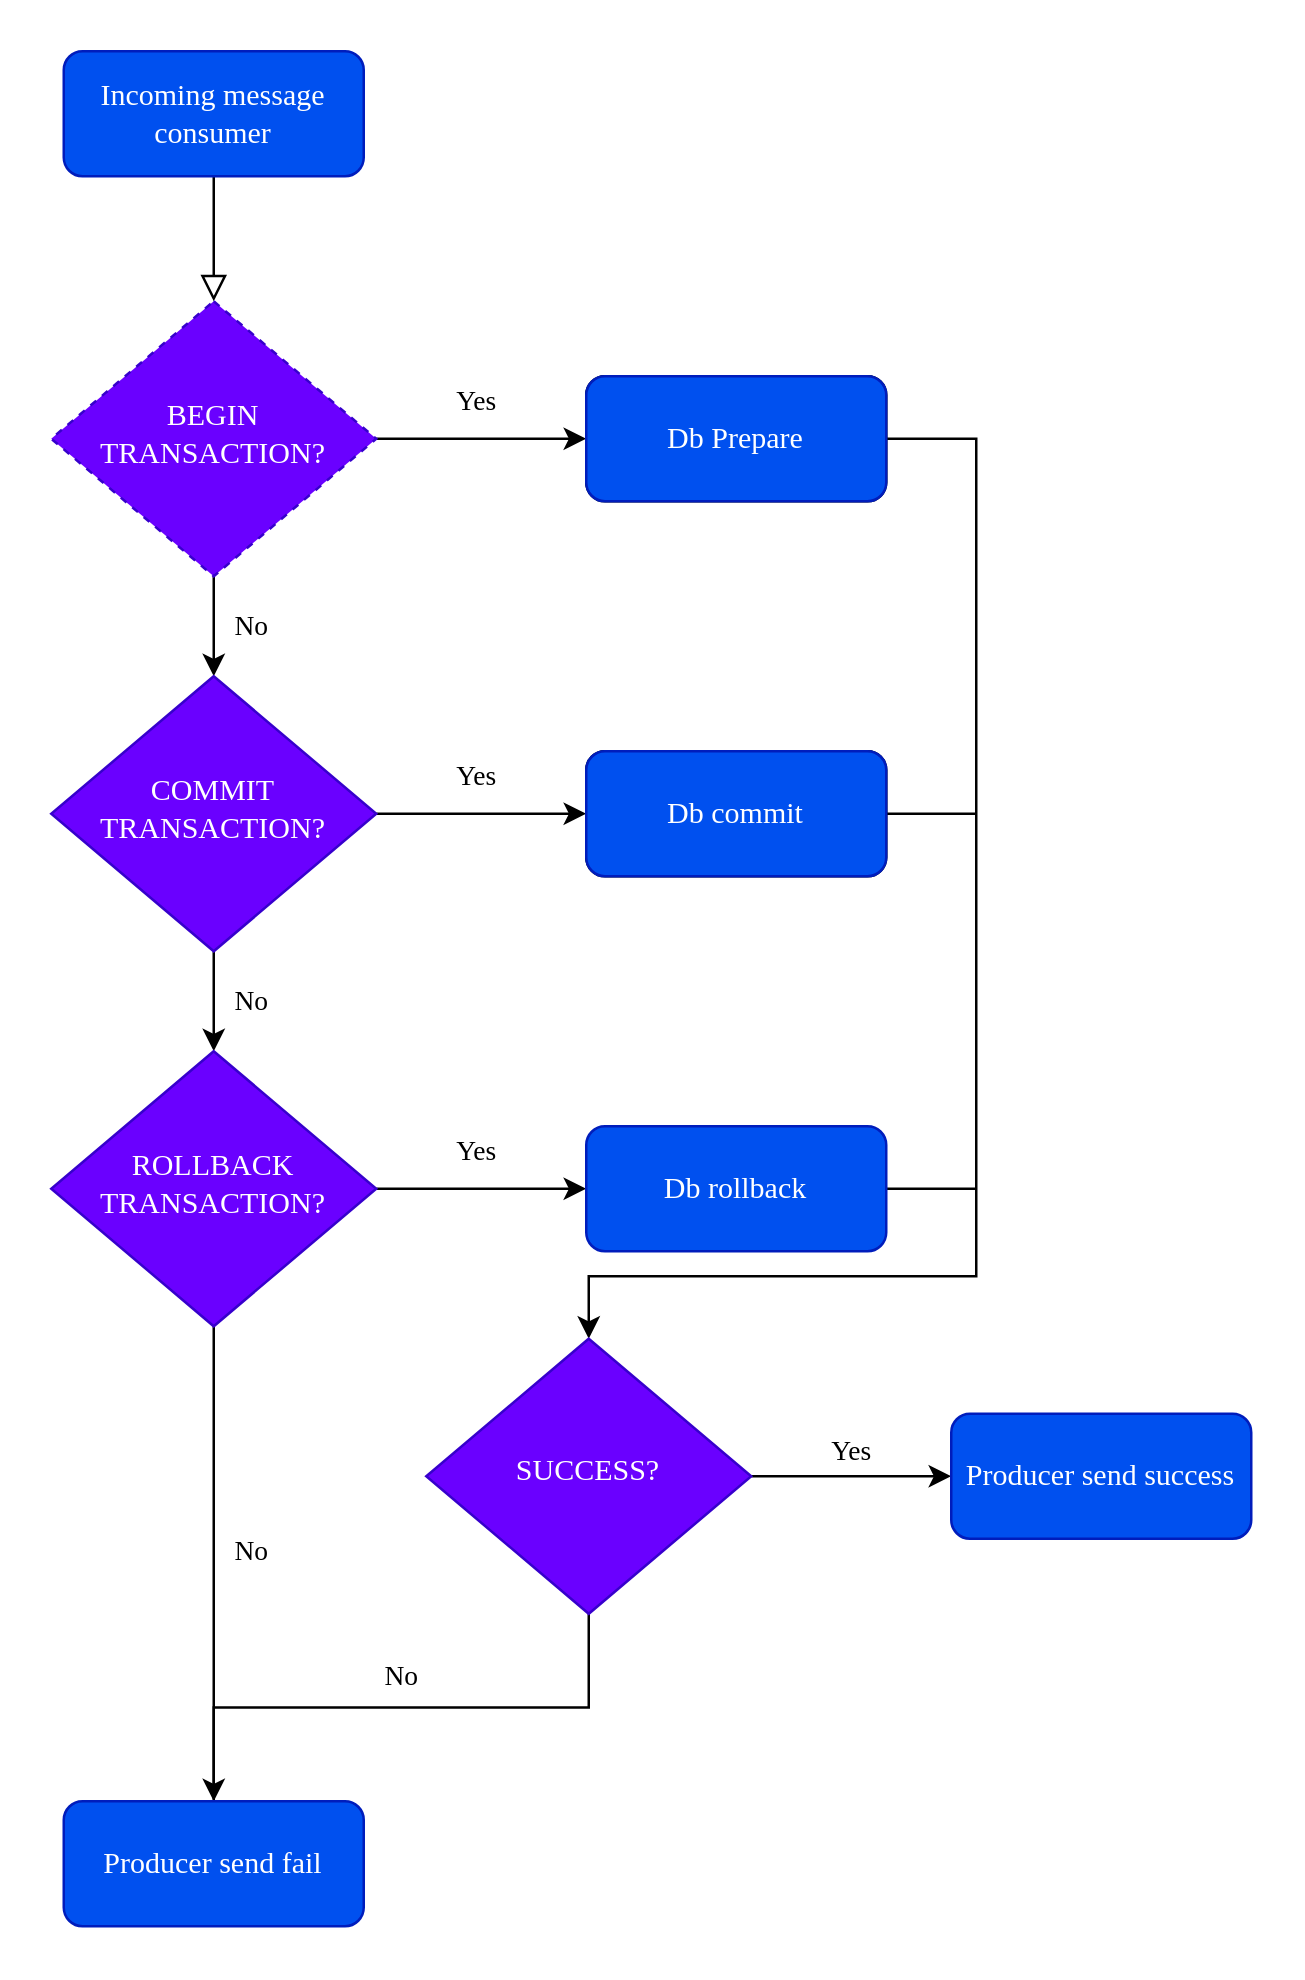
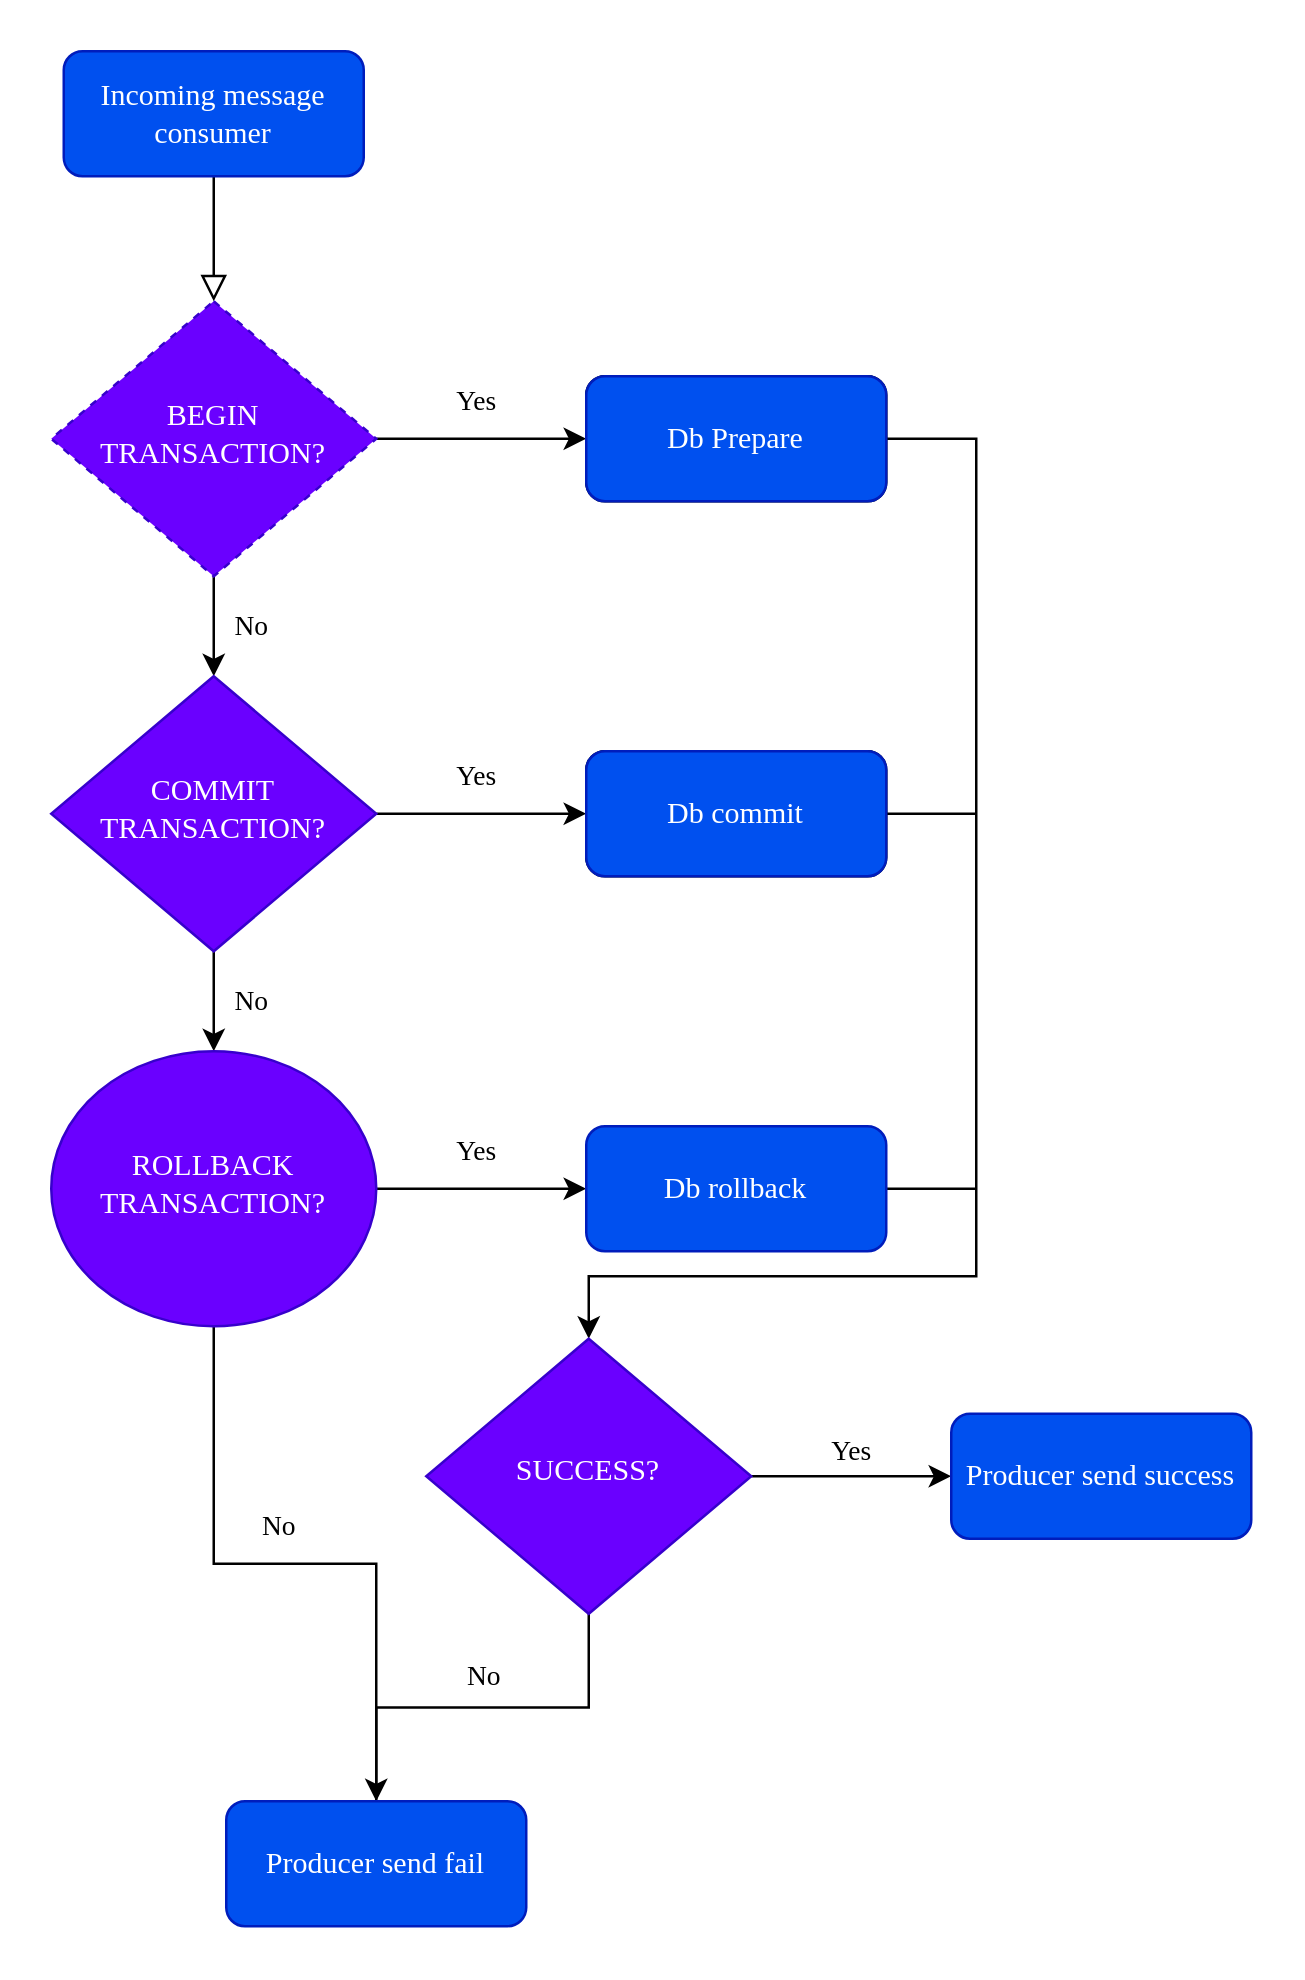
node "ROLLBACK TRANSACTION?": shape diamond -> ellipse
node "Producer send fail": moved (214, 1864) -> (376, 1864)
